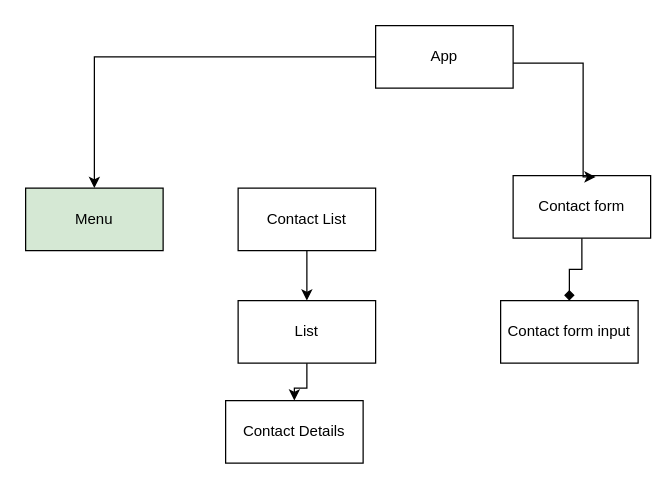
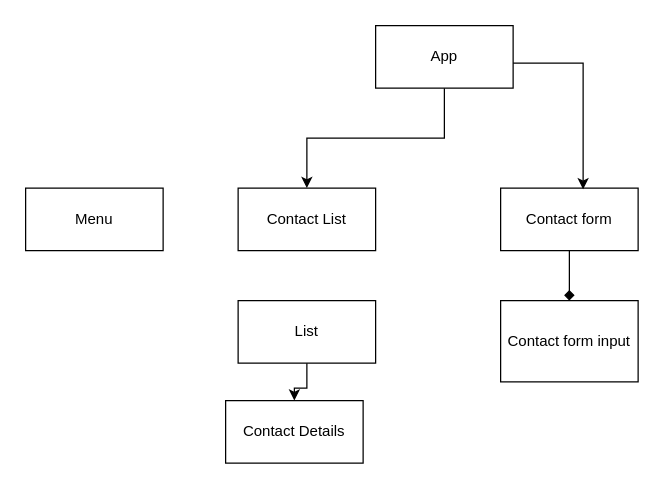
edge "App" -> "Menu": removed
edge "App" -> "Contact List": added
node "Contact form": moved (582, 207) -> (569, 219)
node "Menu": fillcolor #d5e8d4 -> #ffffff
edge "Contact List" -> "List": removed
node "Contact form input": size 138x63 -> 138x81
